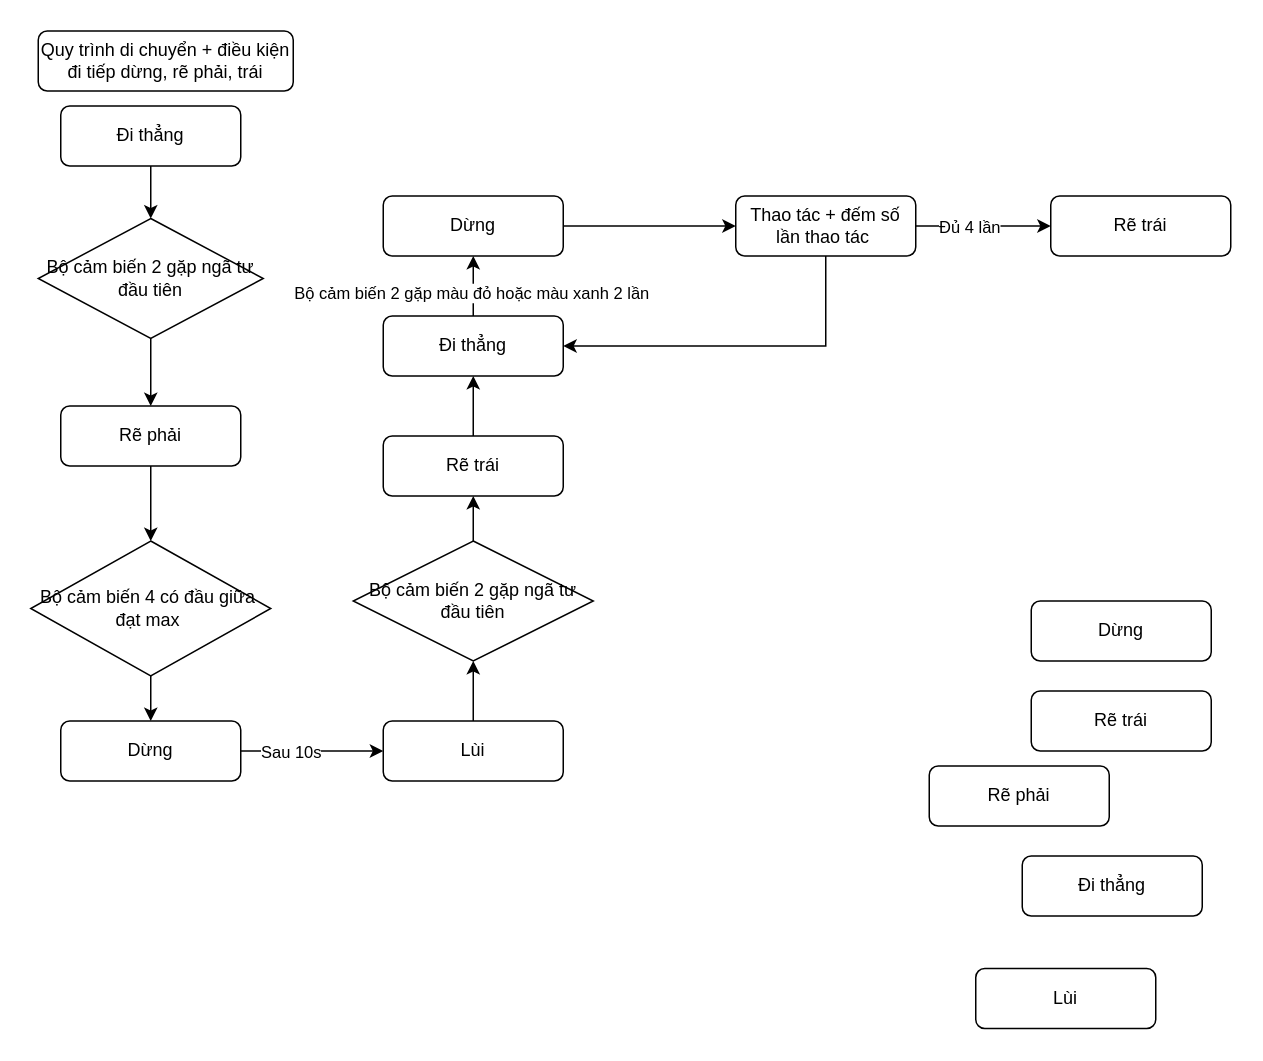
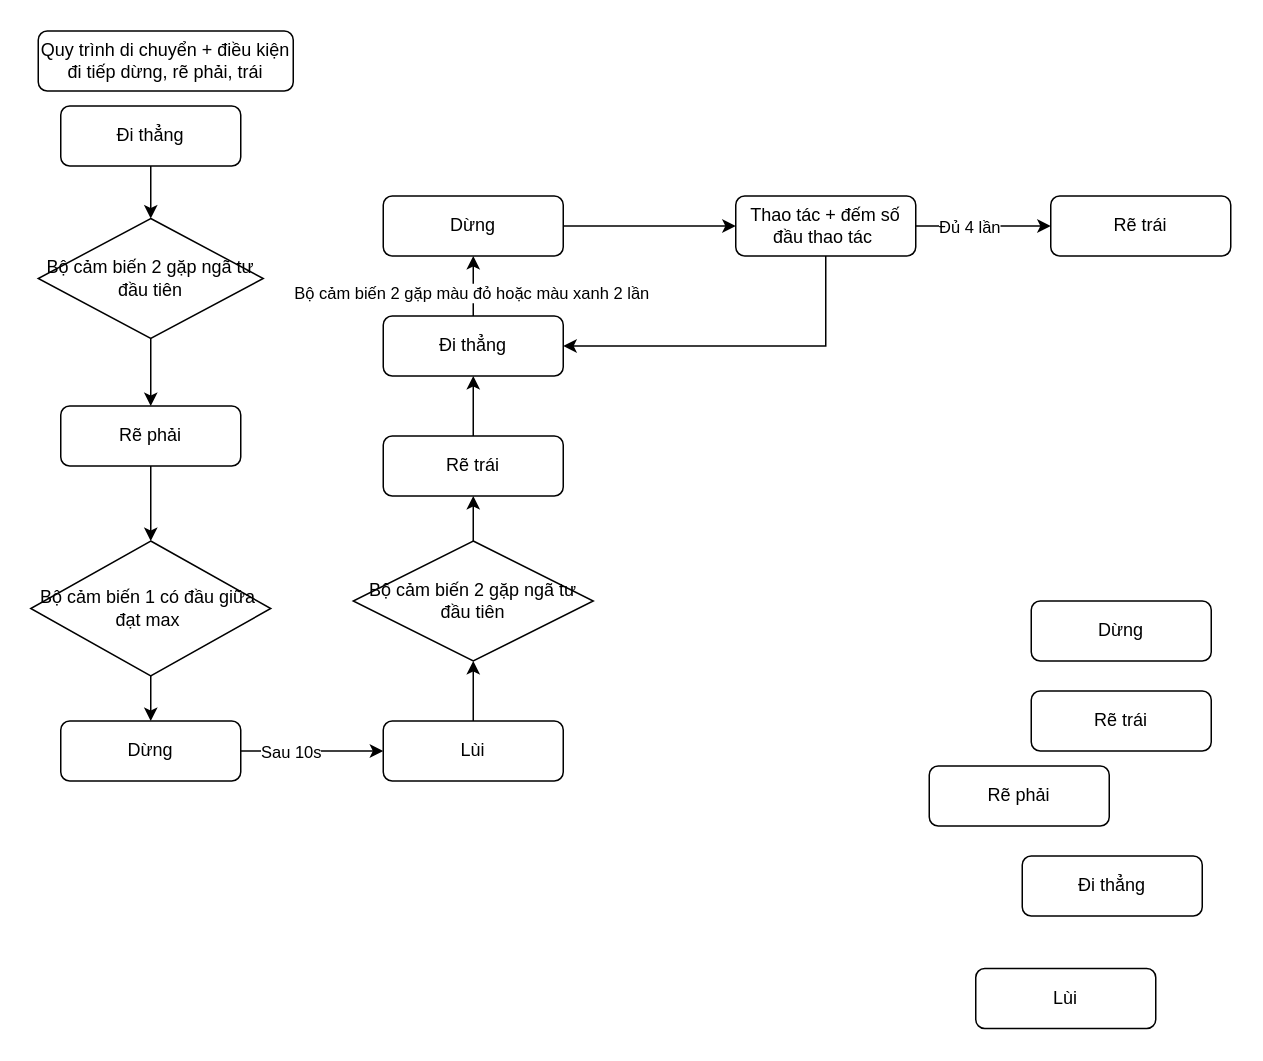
node "Thao tác + đếm số lần thao tác": label "Thao tác + đếm số lần thao tác" -> "Thao tác + đếm số đầu thao tác"
node "Bộ cảm biến 4 có đầu giữa đạt max": label "Bộ cảm biến 4 có đầu giữa đạt max" -> "Bộ cảm biến 1 có đầu giữa đạt max"
